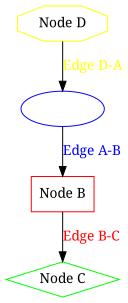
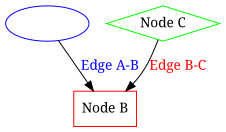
node "Node D": removed
edge "Node B" -> "Node C": reversed
